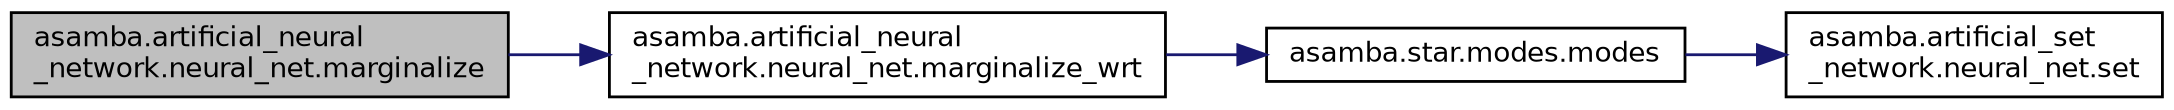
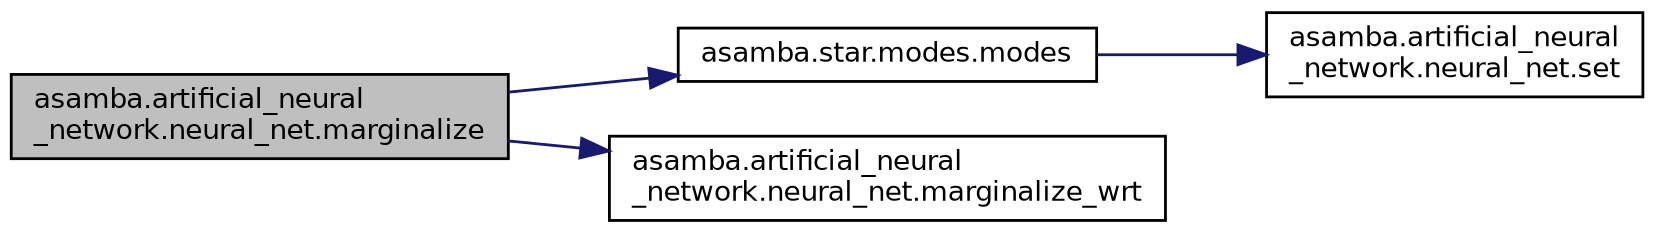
edge "asamba.artificial_neural _network.neural_net.marginalize_wrt" -> "asamba.star.modes.modes": now "asamba.artificial_neural _network.neural_net.marginalize" -> "asamba.star.modes.modes"
node "asamba.artificial_set _network.neural_net.set": label "asamba.artificial_set _network.neural_net.set" -> "asamba.artificial_neural _network.neural_net.set"
